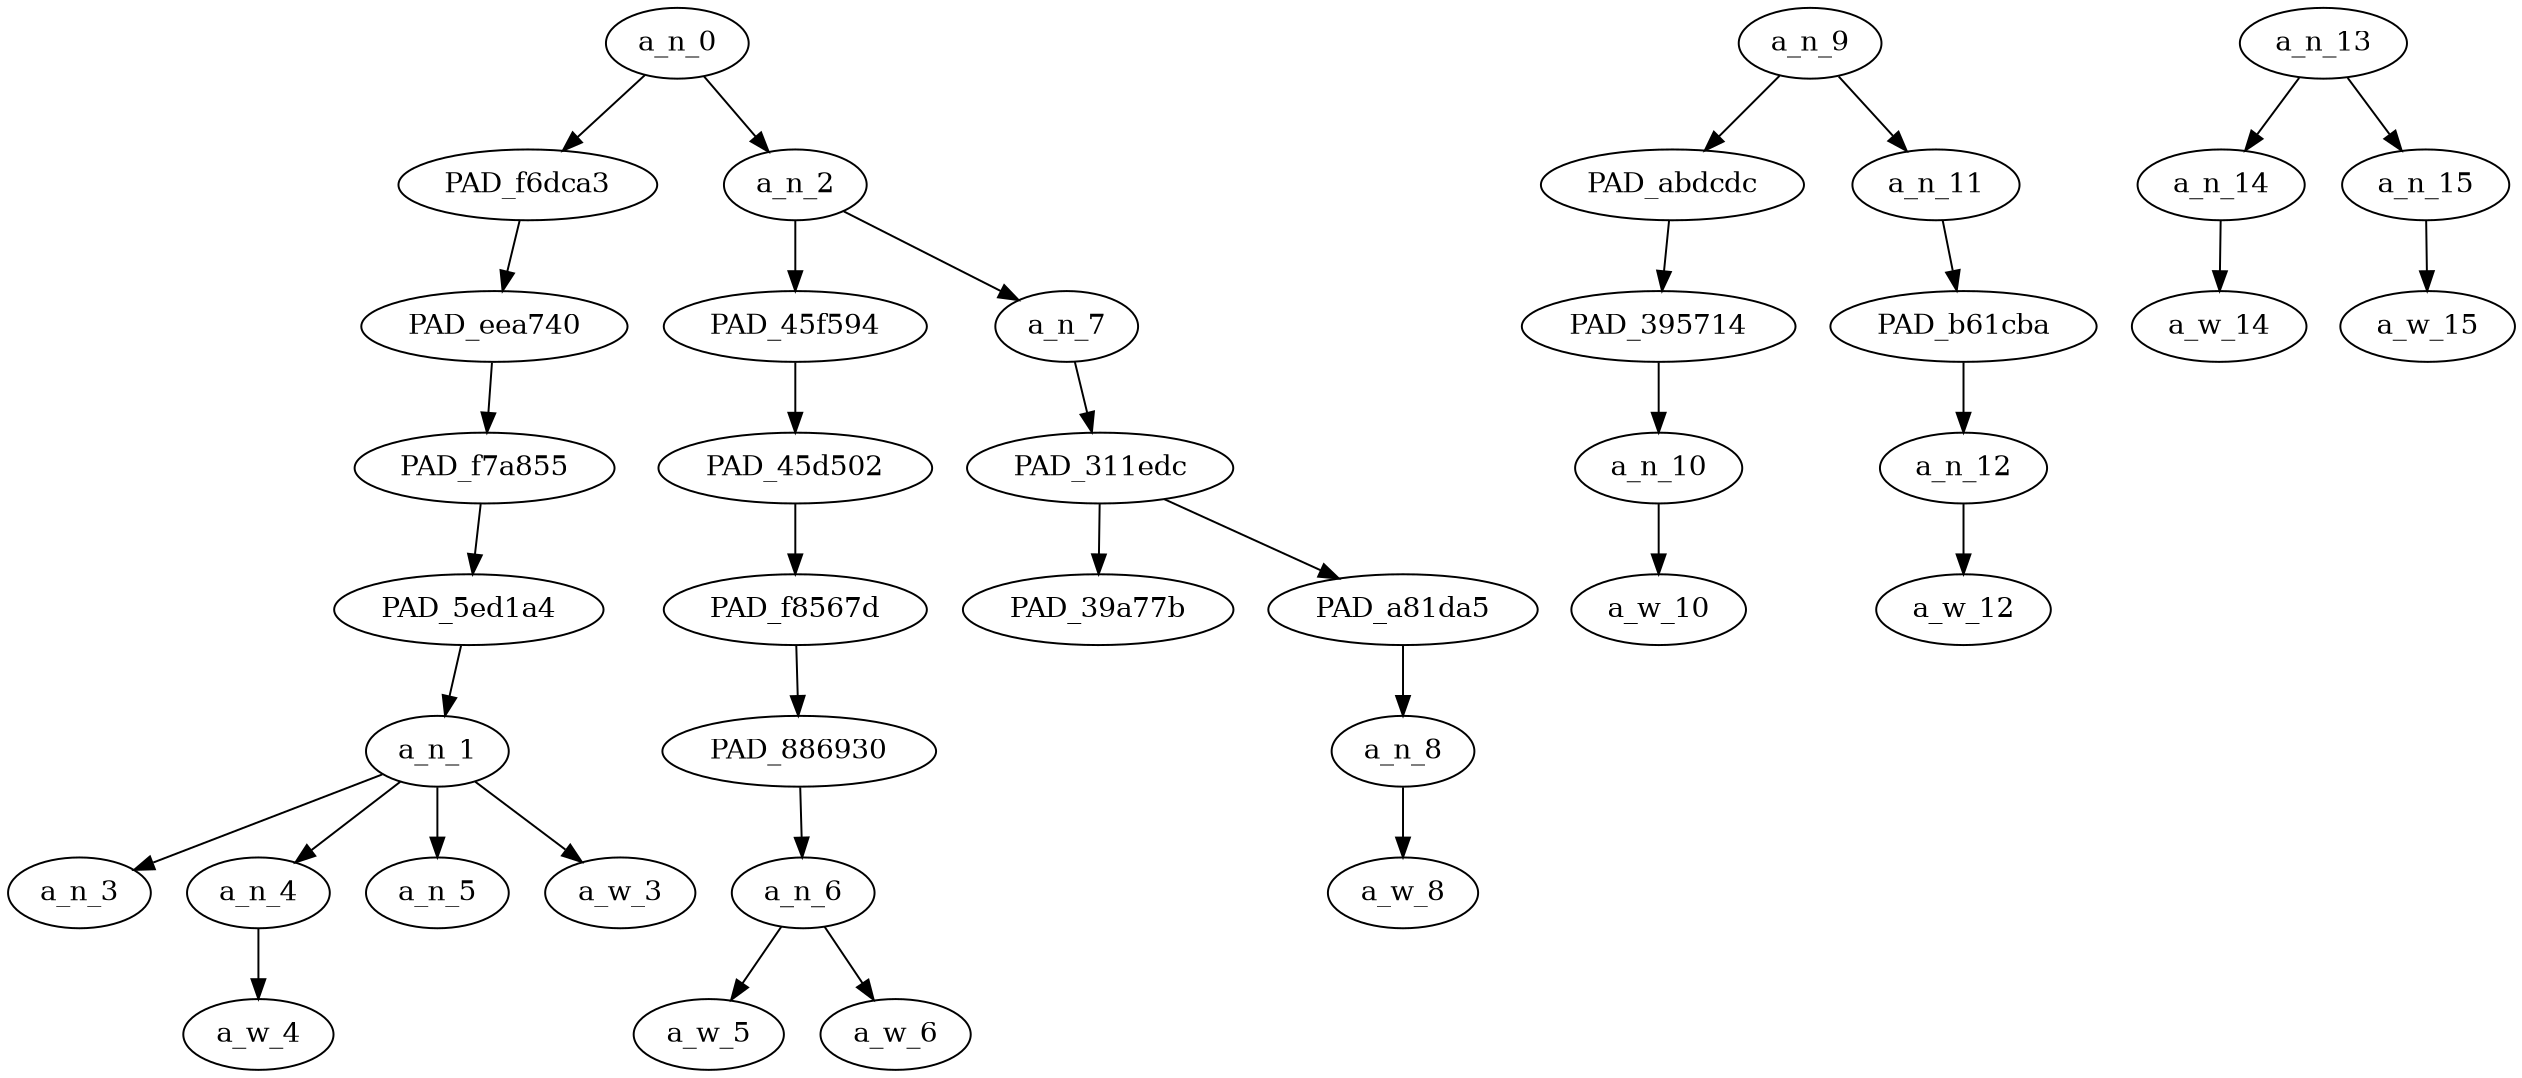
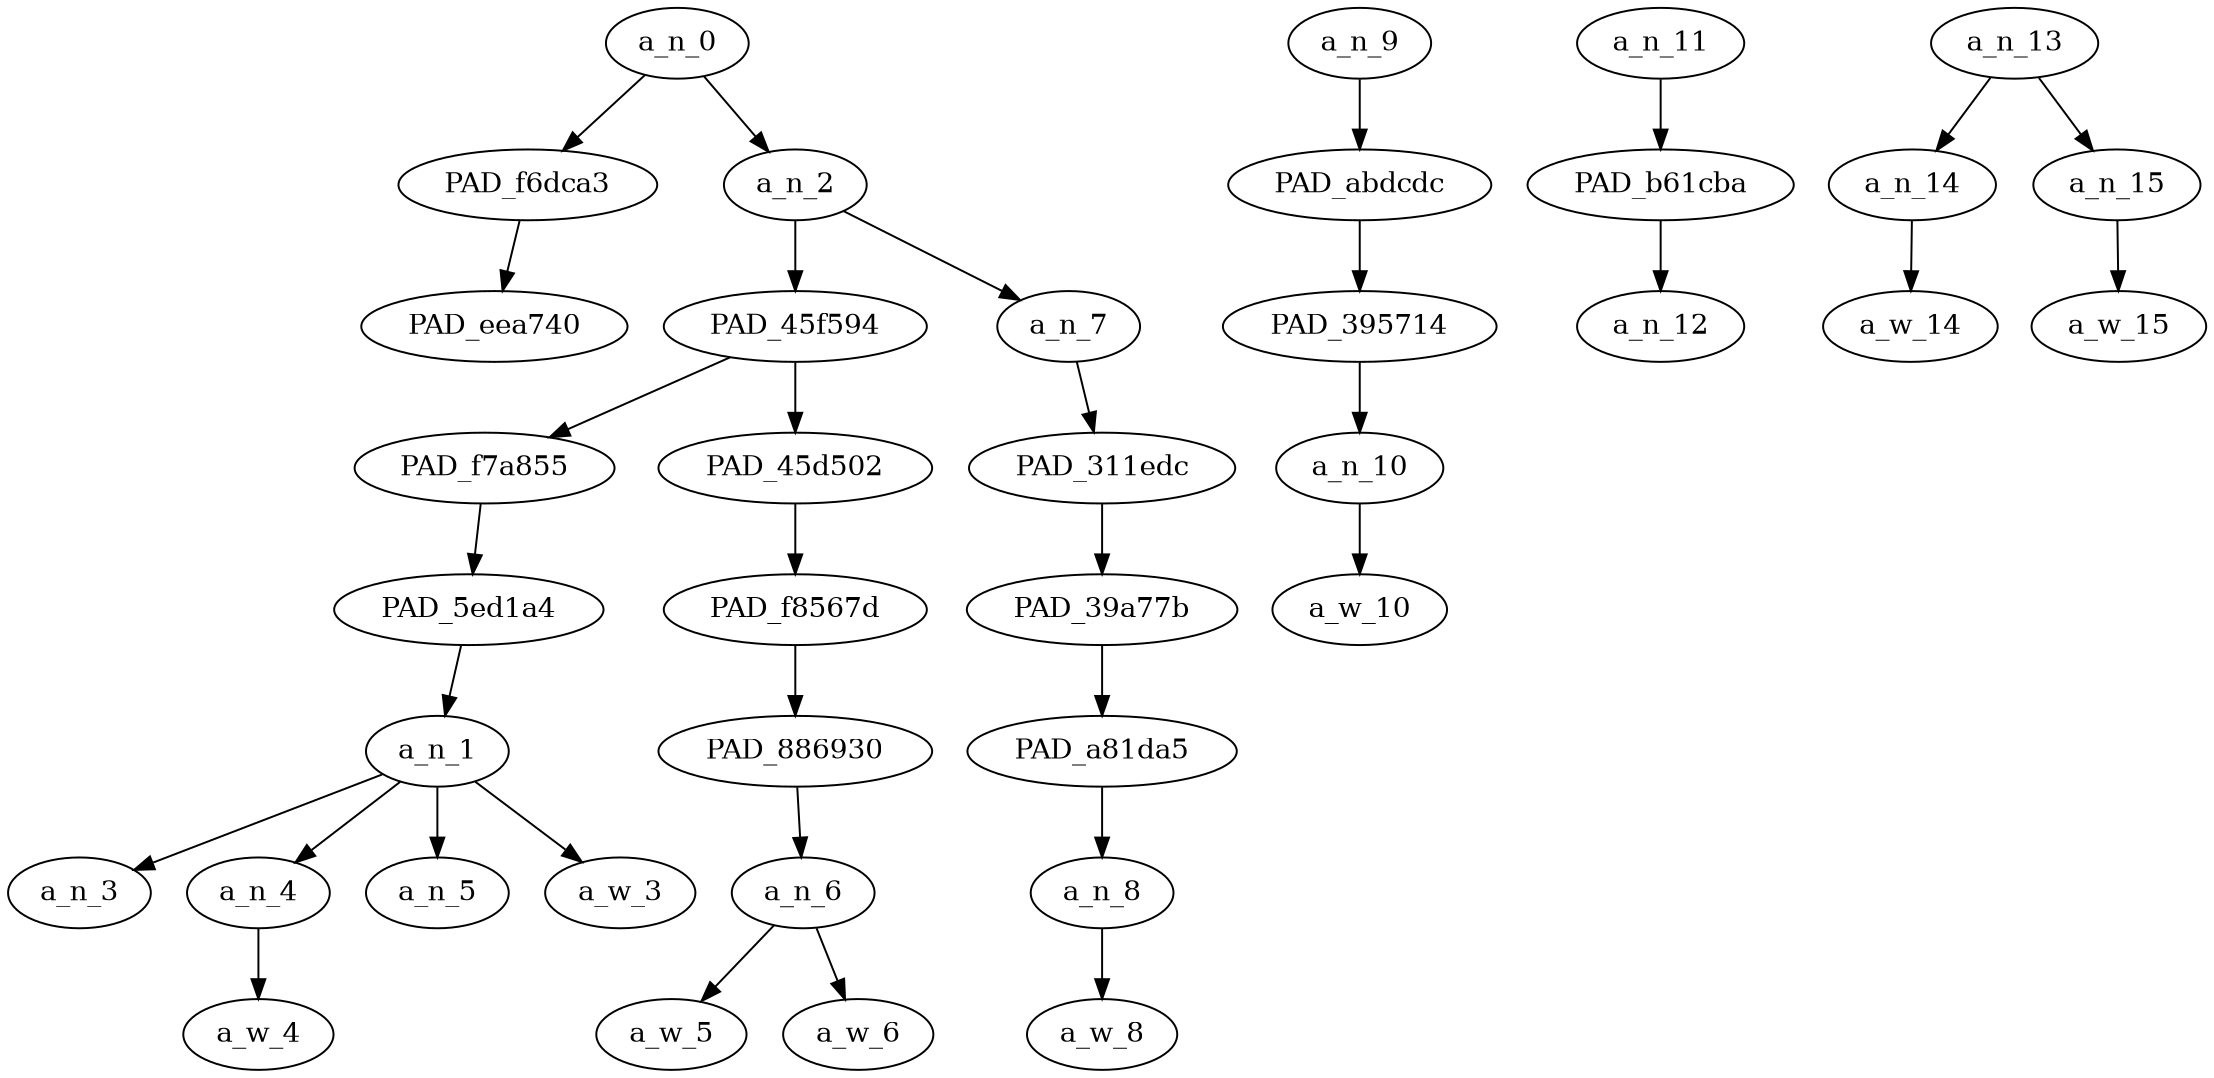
edge "a_n_9" -> "a_n_11": removed
edge "PAD_eea740" -> "PAD_f7a855": now "PAD_45f594" -> "PAD_f7a855"
edge "PAD_311edc" -> "PAD_a81da5": now "PAD_39a77b" -> "PAD_a81da5"
node "a_w_12": removed
